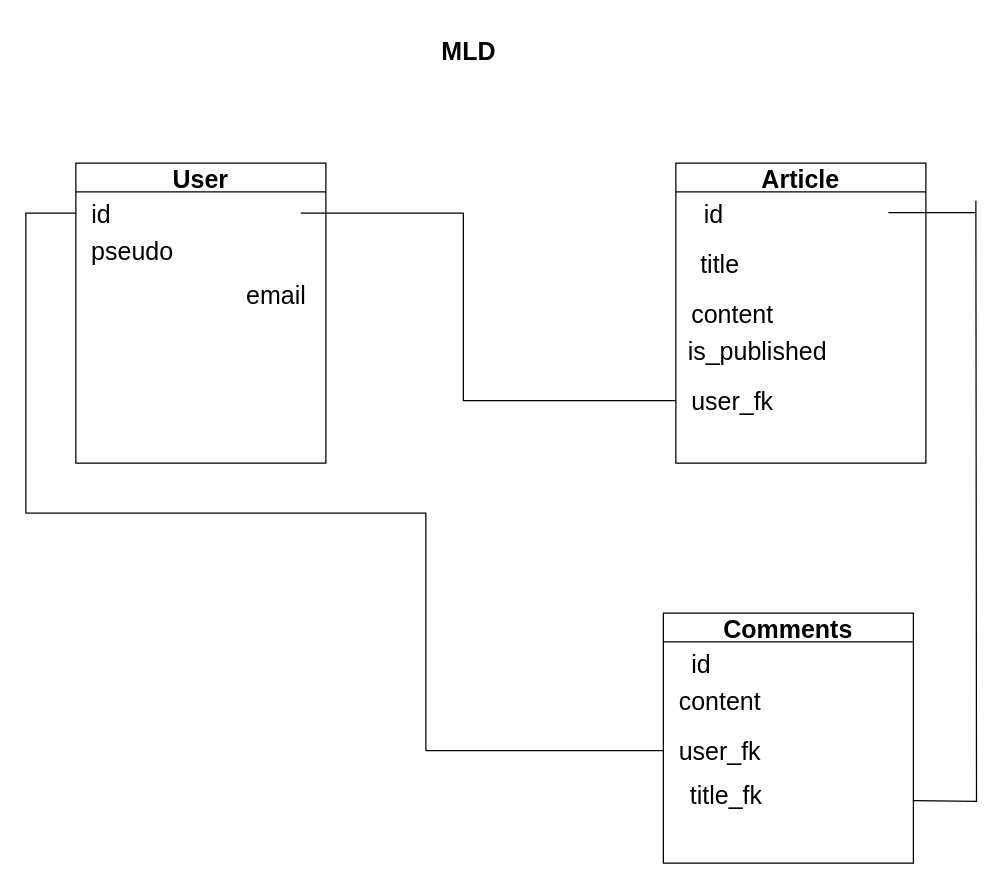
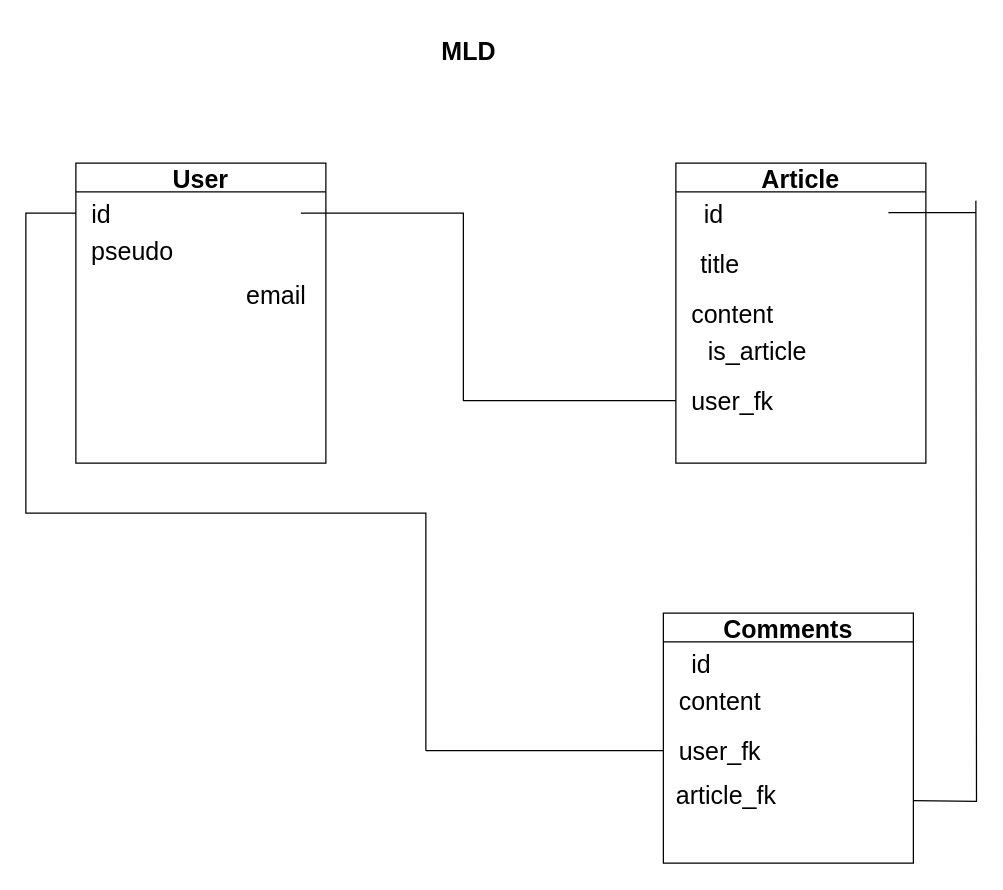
node "is_published": label "is_published" -> "is_article"
node "title_fk": label "title_fk" -> "article_fk"
